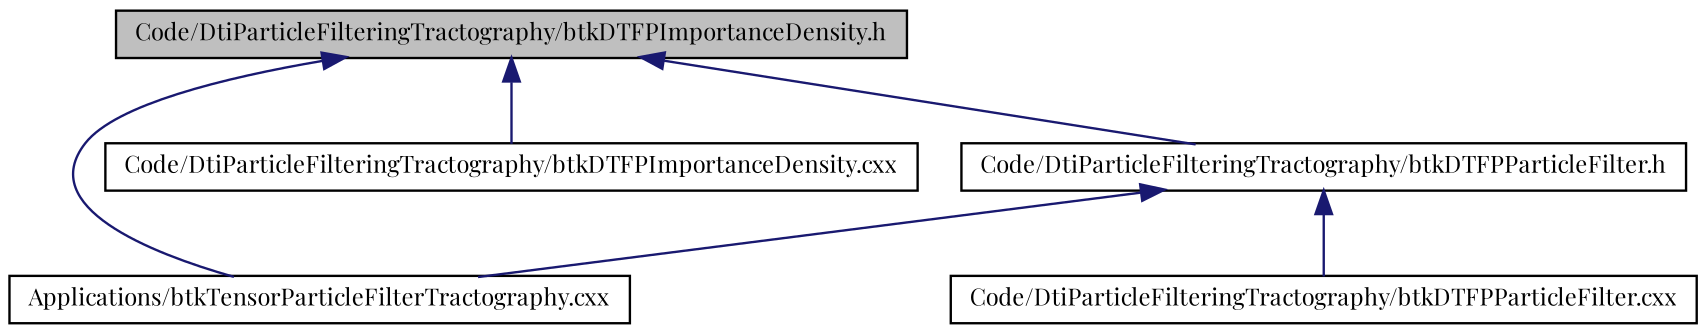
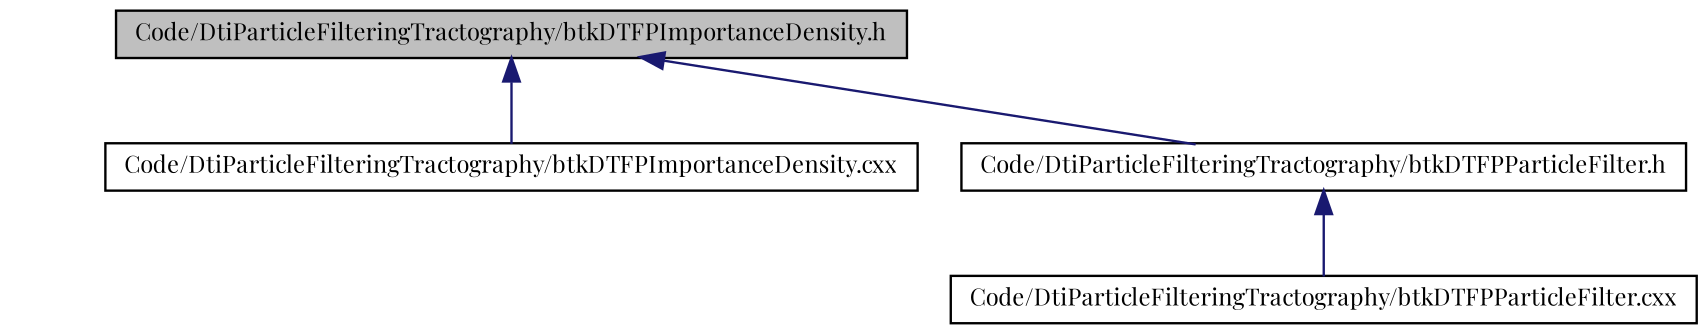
node "Applications/btkTensorParticleFilterTractography.cxx": removed
